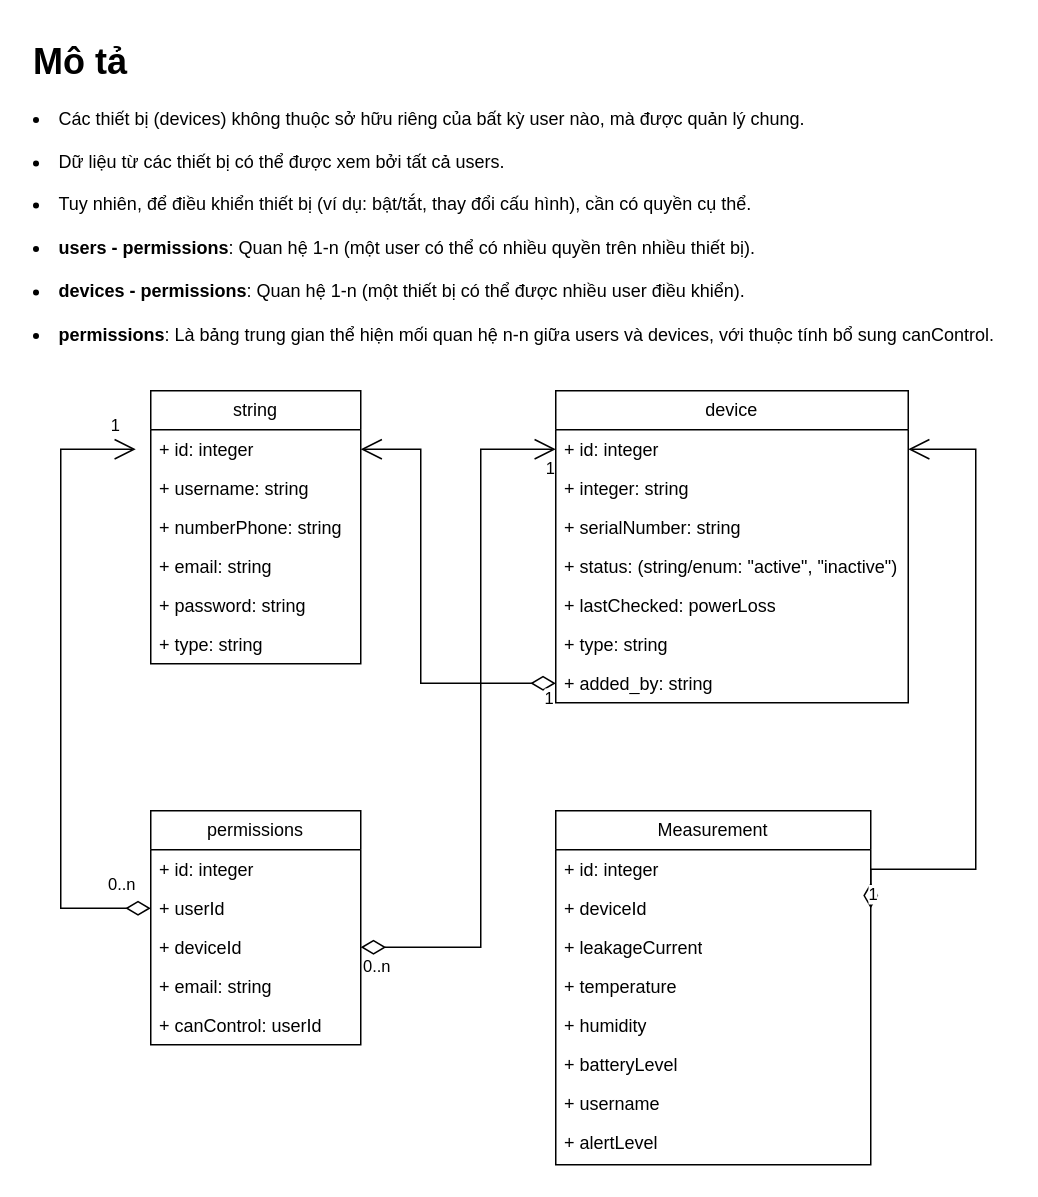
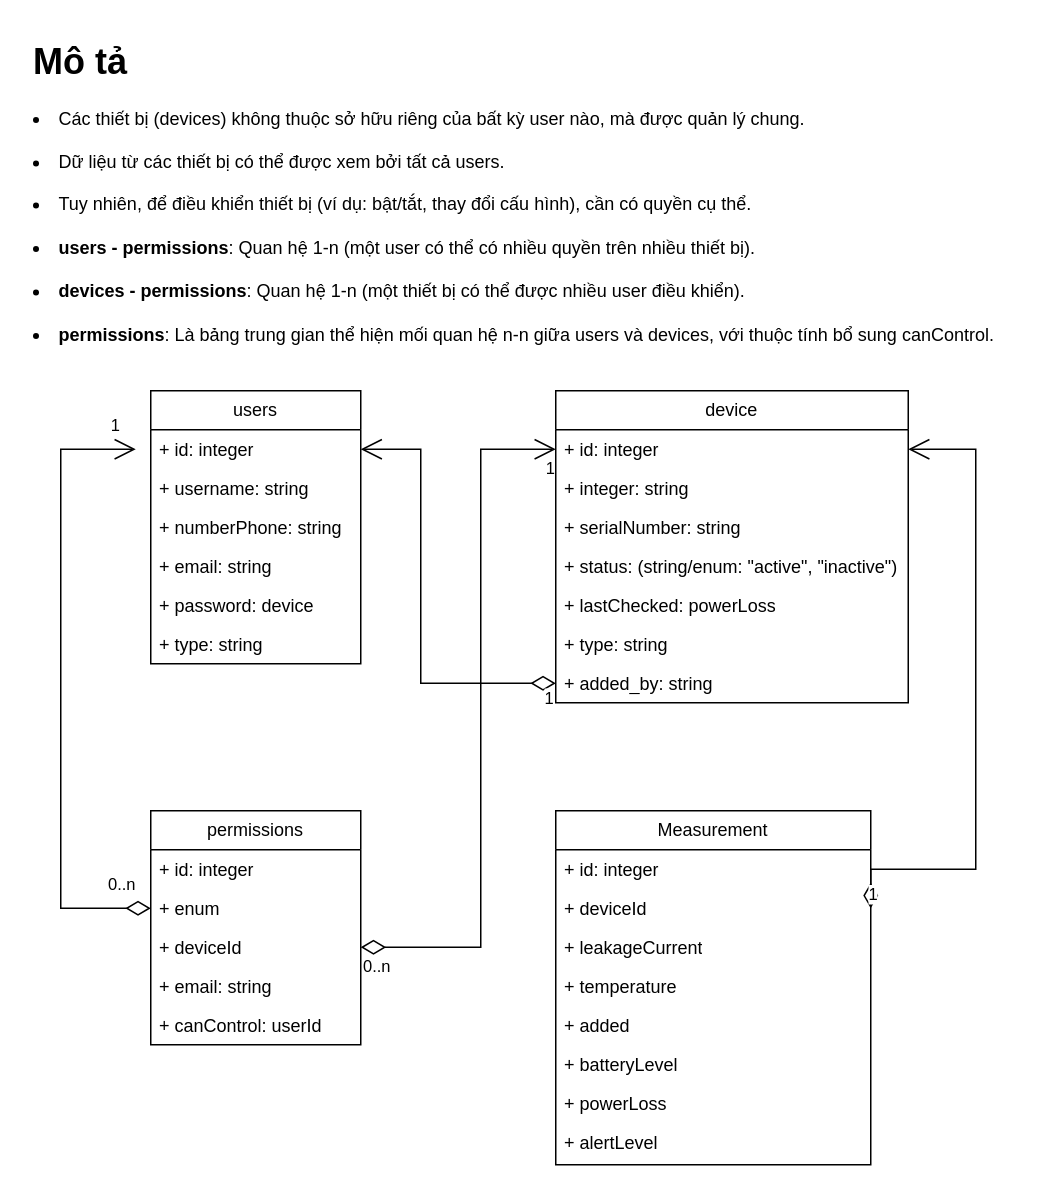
node "string": label "string" -> "users"
node "+ password: string": label "+ password: string" -> "+ password: device"
node "+ userId": label "+ userId" -> "+ enum"
node "+ humidity": label "+ humidity" -> "+ added"
node "+ username": label "+ username" -> "+ powerLoss"
